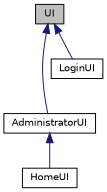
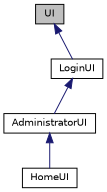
edge "AdministratorUI" -> "UI": now "AdministratorUI" -> "LoginUI"
